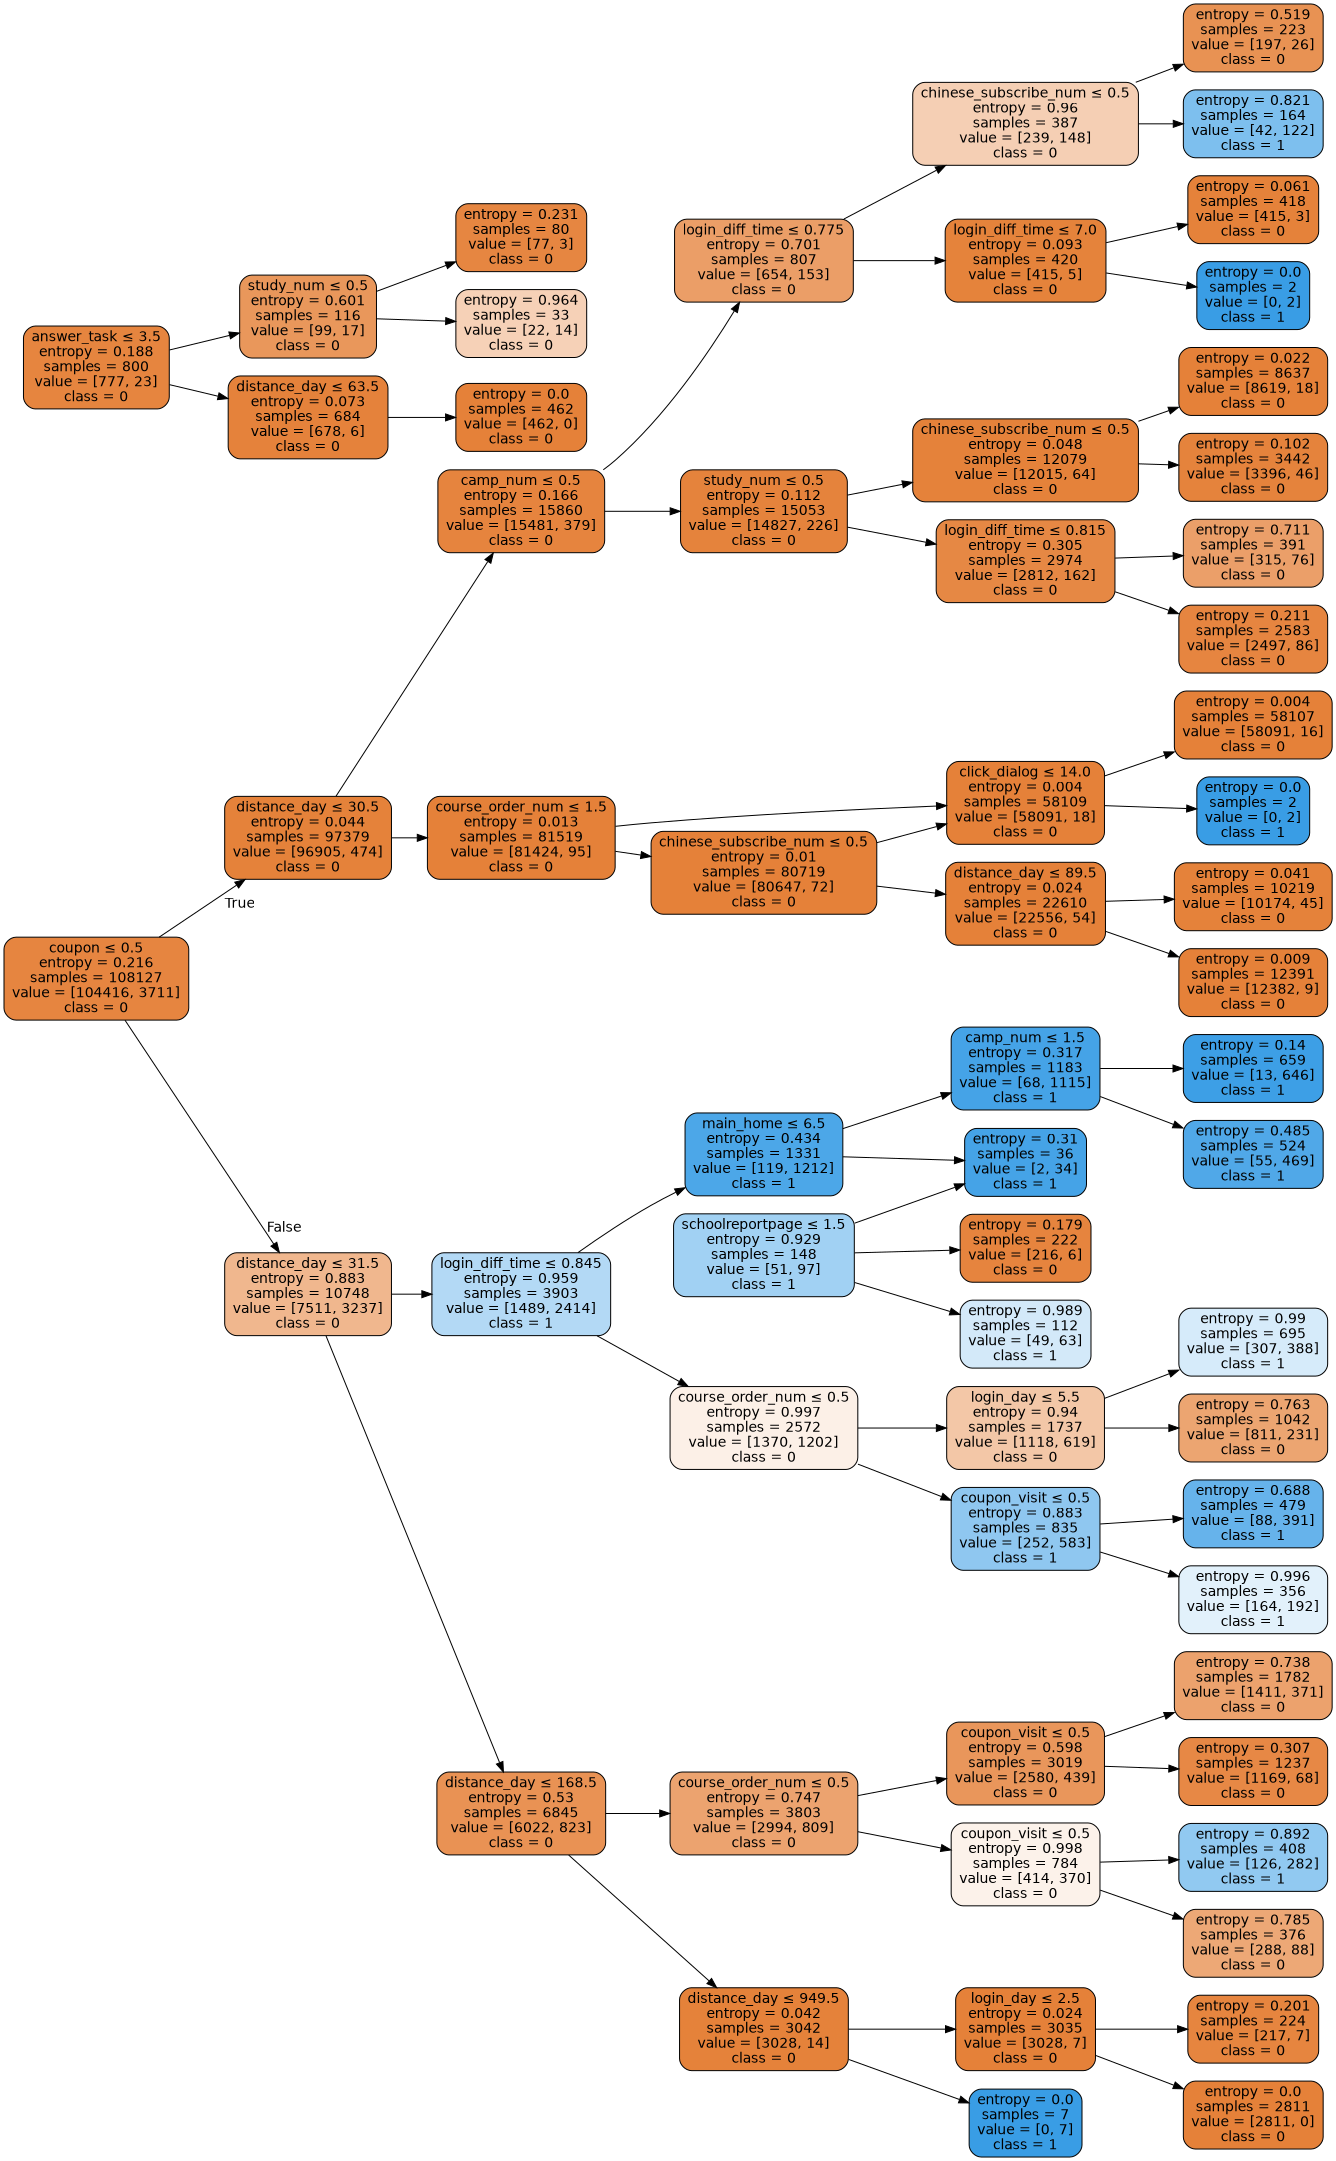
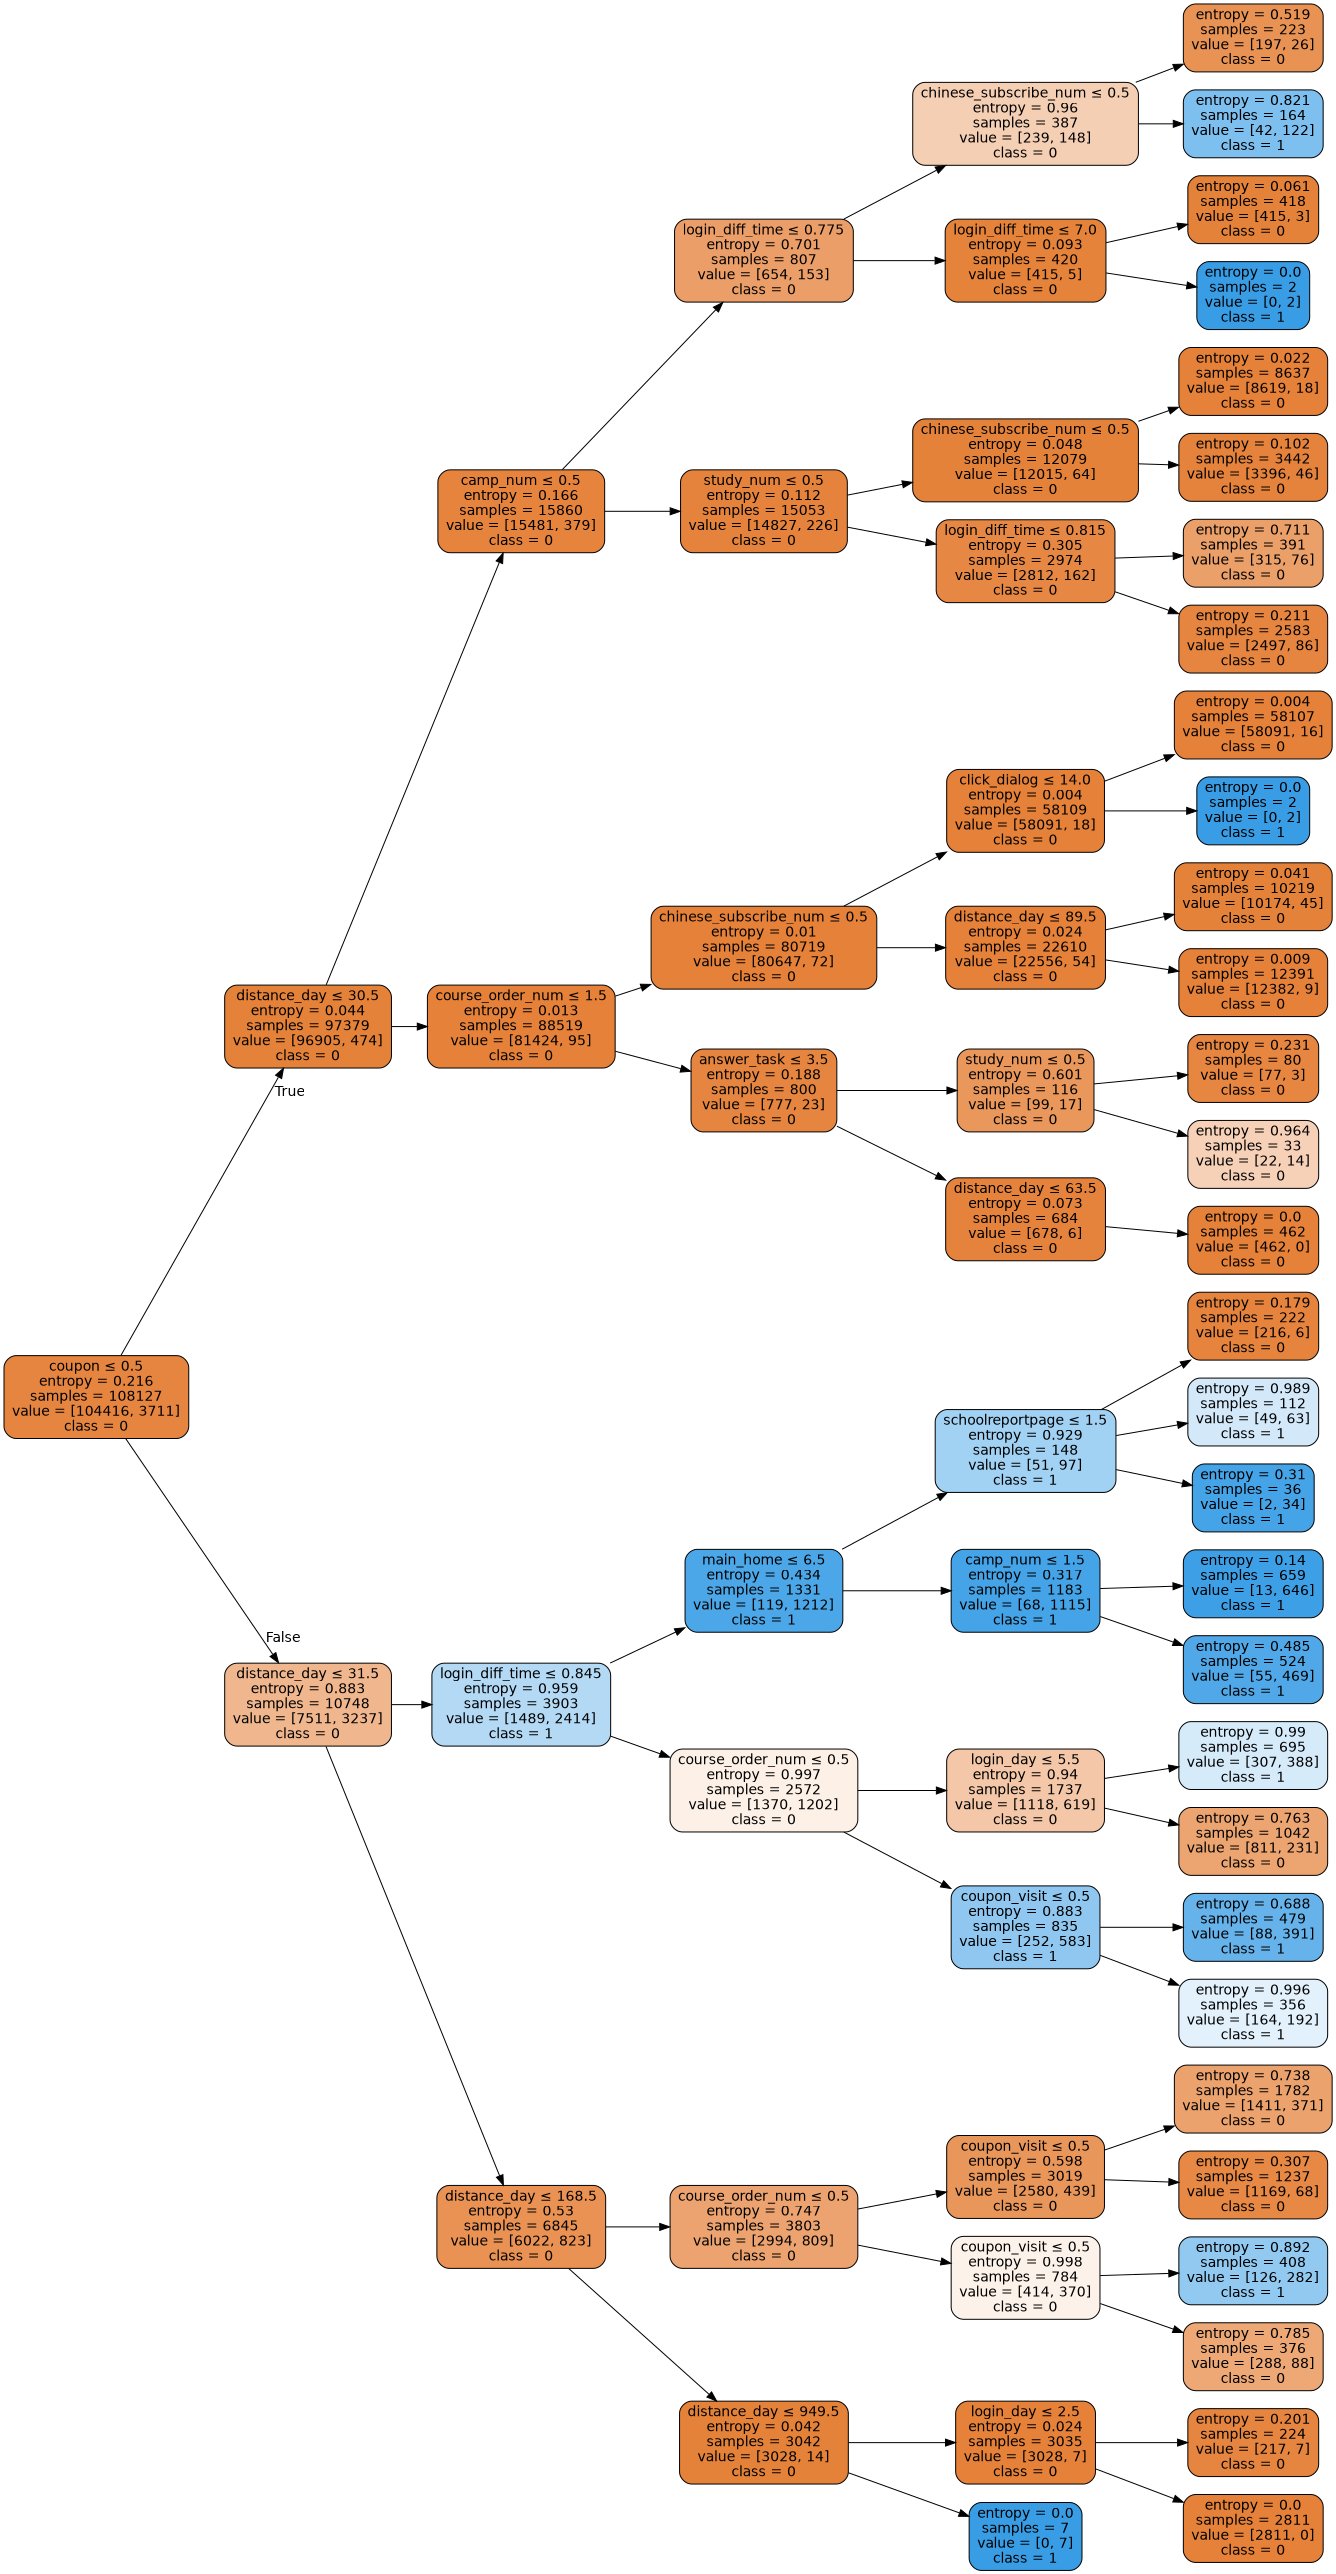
edge "course_order_num ≤ 1.5" -> "click_dialog ≤ 14.0": now "course_order_num ≤ 1.5" -> "answer_task ≤ 3.5"
node "course_order_num ≤ 1.5": text "samples = 81519" -> "samples = 88519"
edge "main_home ≤ 6.5" -> "entropy = 0.31": now "main_home ≤ 6.5" -> "schoolreportpage ≤ 1.5"
